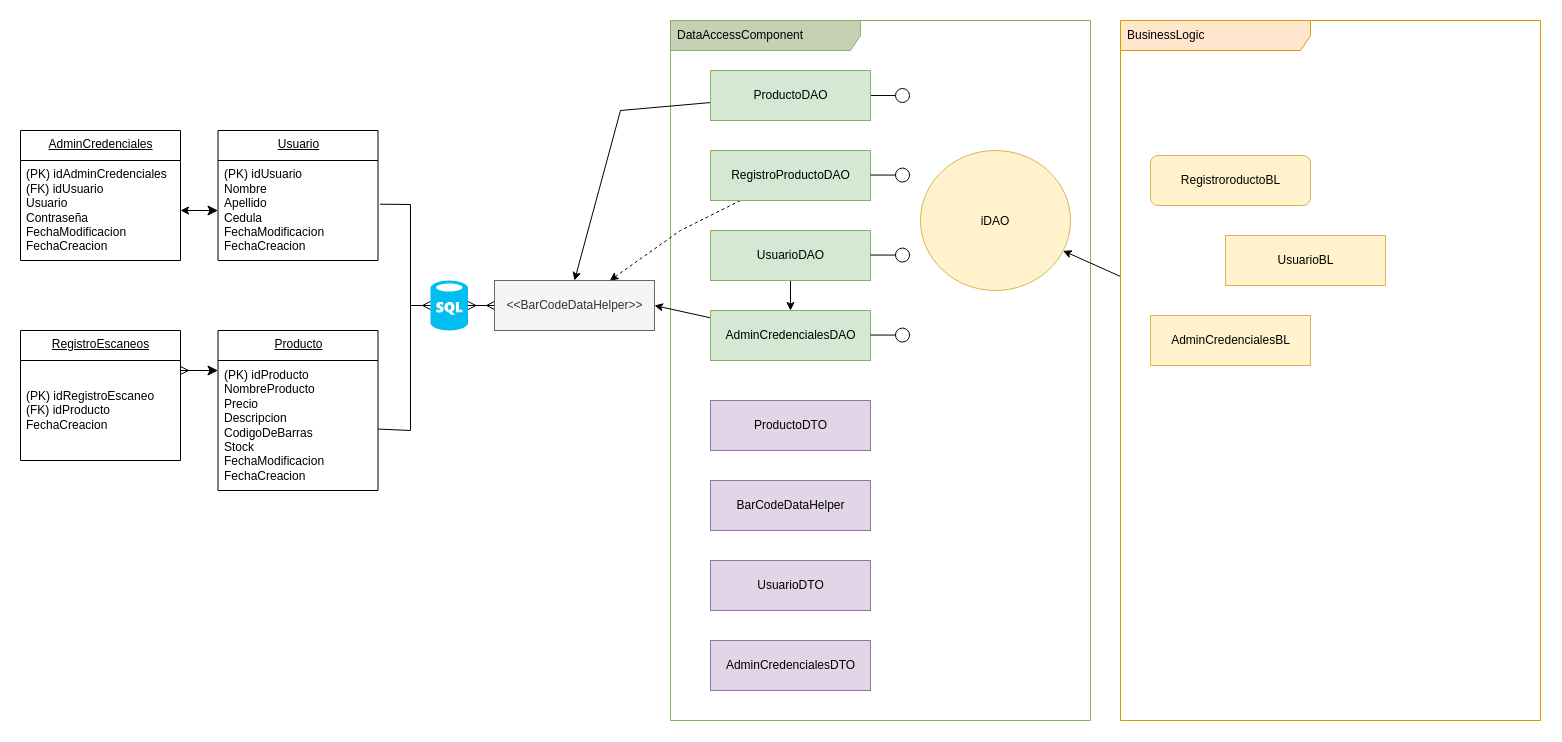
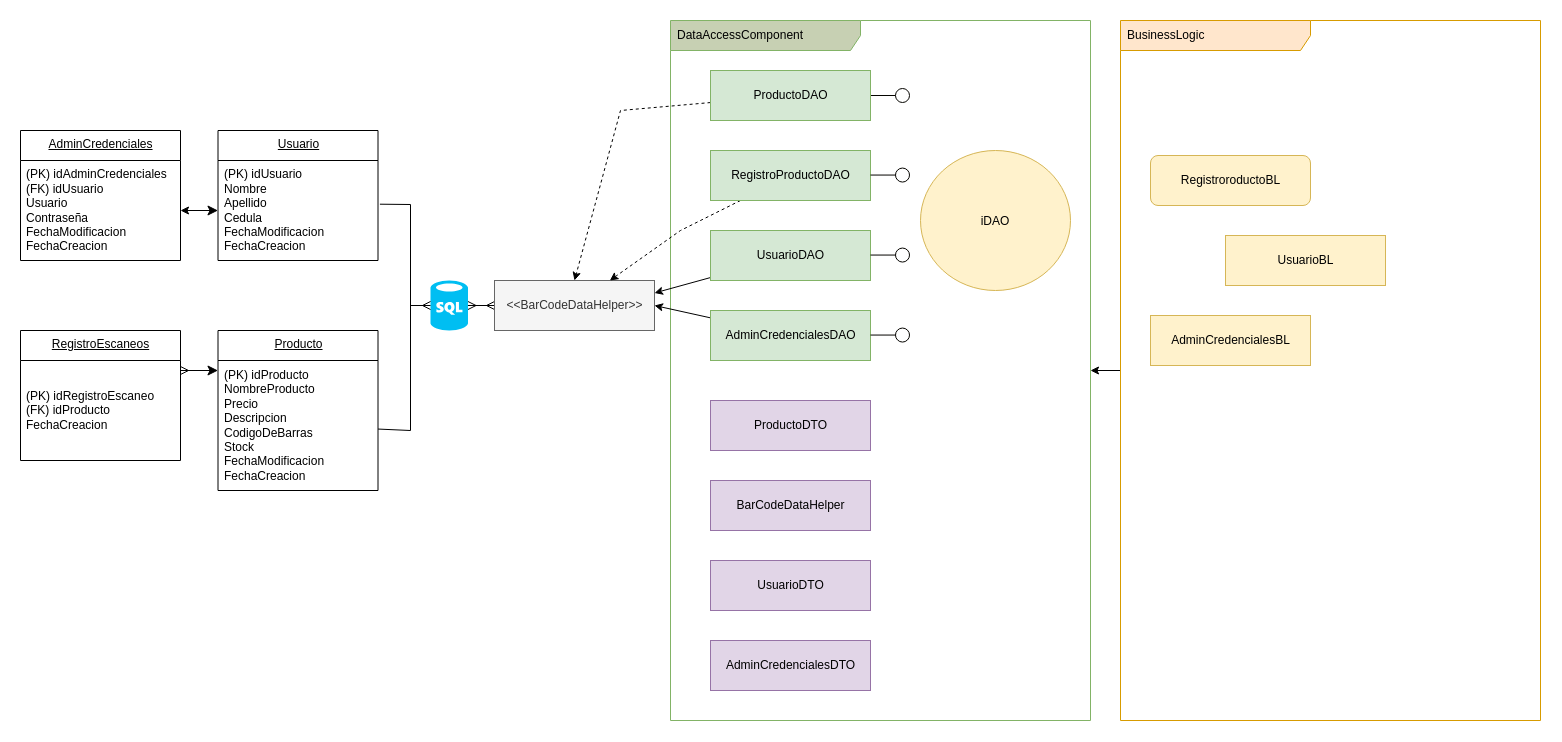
edge "ProductoDAO" -> "<<BarCodeDataHelper>>": style solid -> dashed
edge "BusinessLogic" -> "iDAO": now "BusinessLogic" -> "DataAccessComponent"
edge "UsuarioDAO" -> "AdminCredencialesDAO": now "UsuarioDAO" -> "<<BarCodeDataHelper>>"
